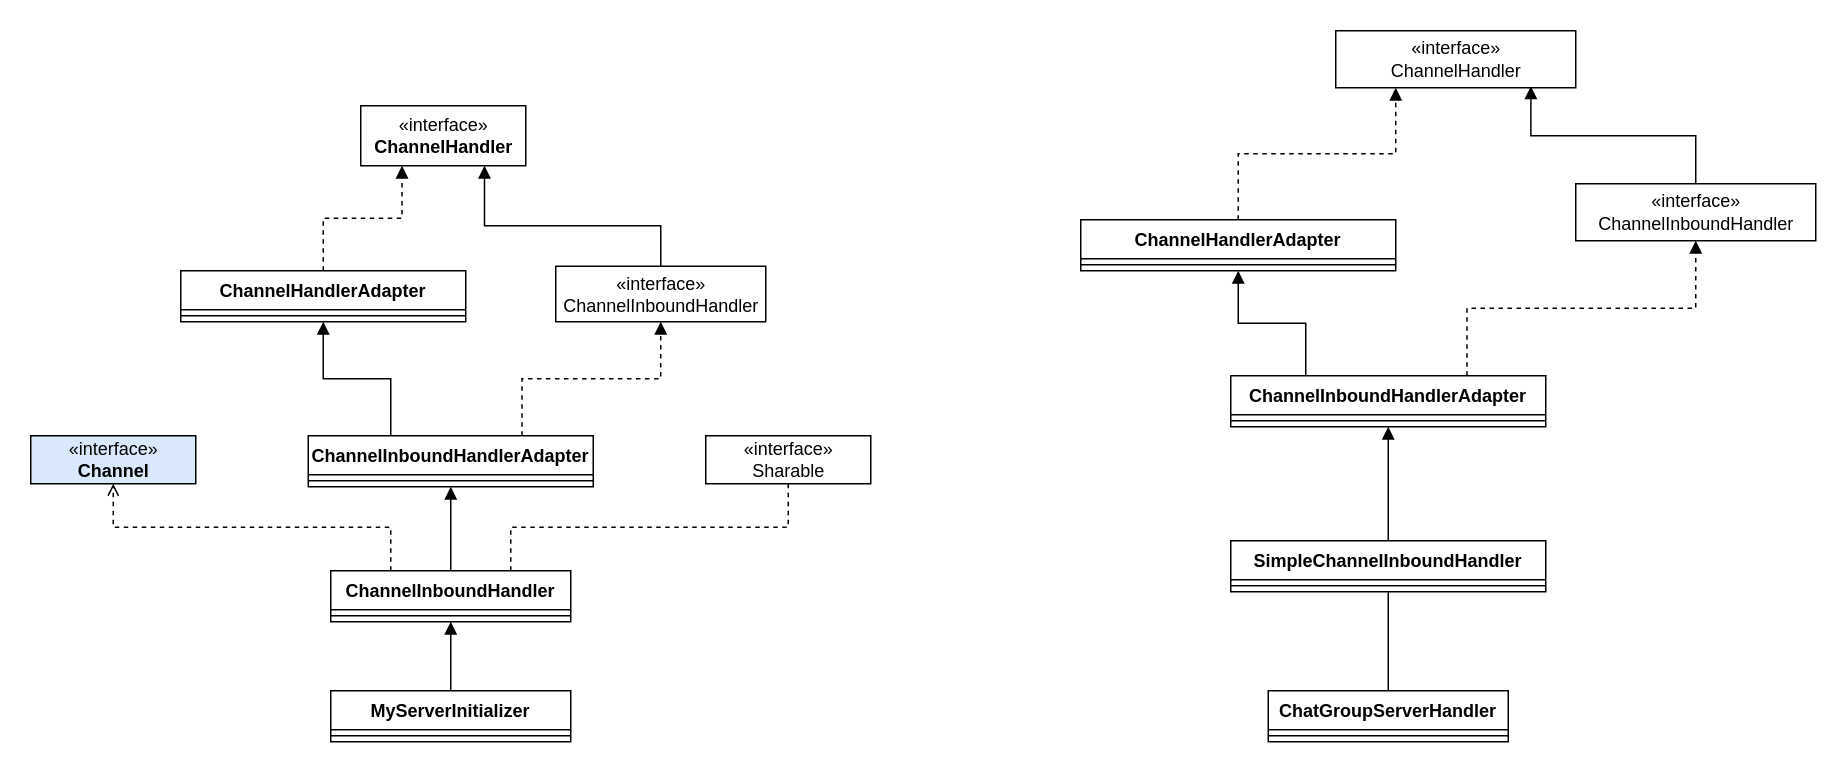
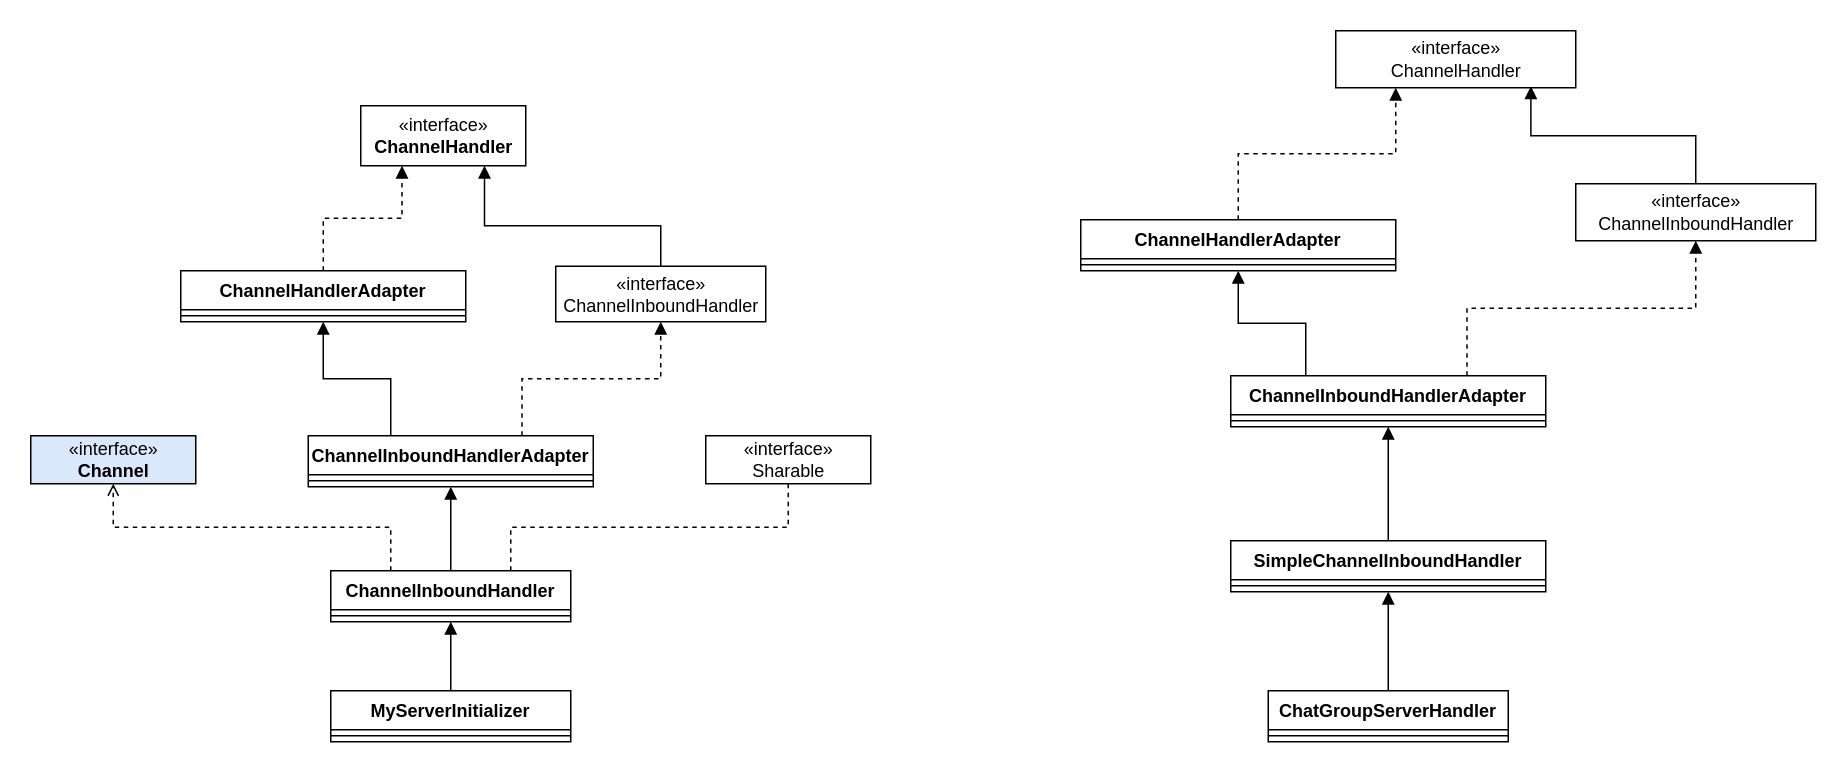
edge "SimpleChannelInboundHandler" -- "ChatGroupServerHandler": arrowhead none -> block
